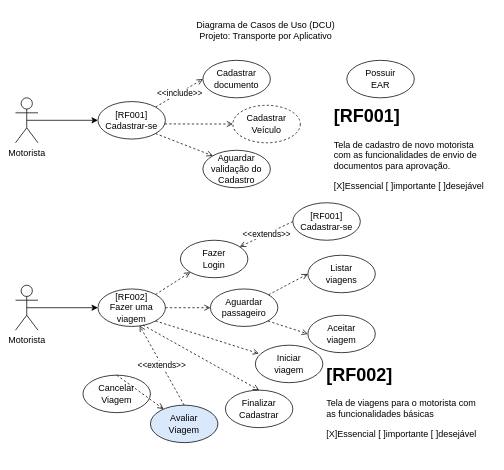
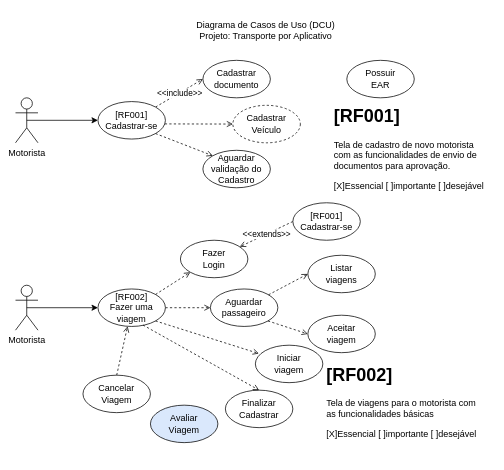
edge "Avaliar Viagem" -> "[RF002] Fazer uma viagem": removed, label "<<extends>>"
edge "Cancelar Viagem" -> "Avaliar Viagem": now "Cancelar Viagem" -> "[RF002] Fazer uma viagem"
